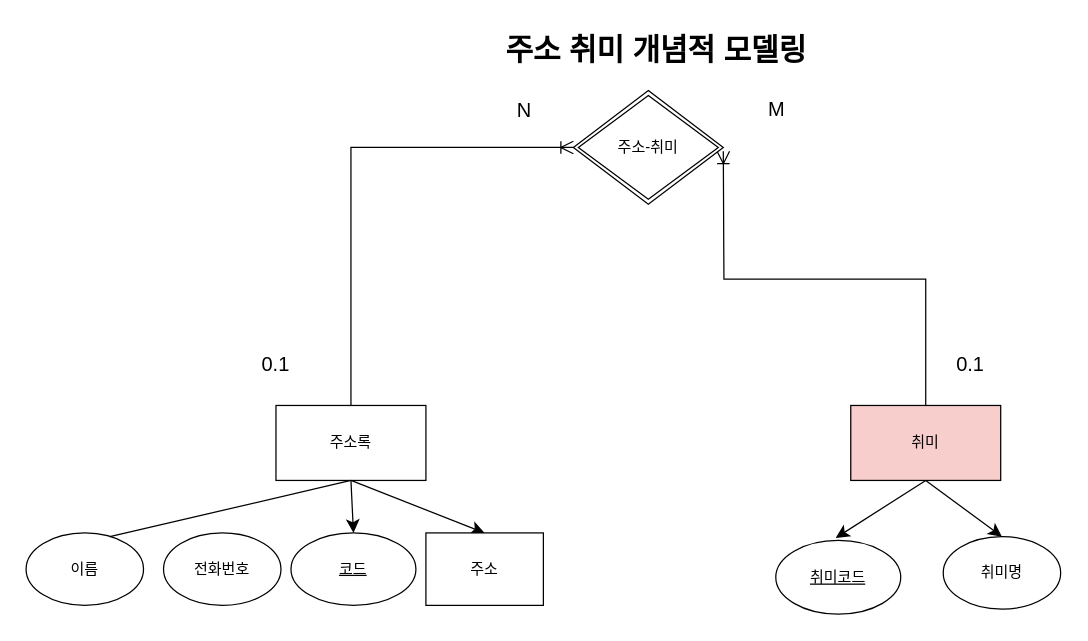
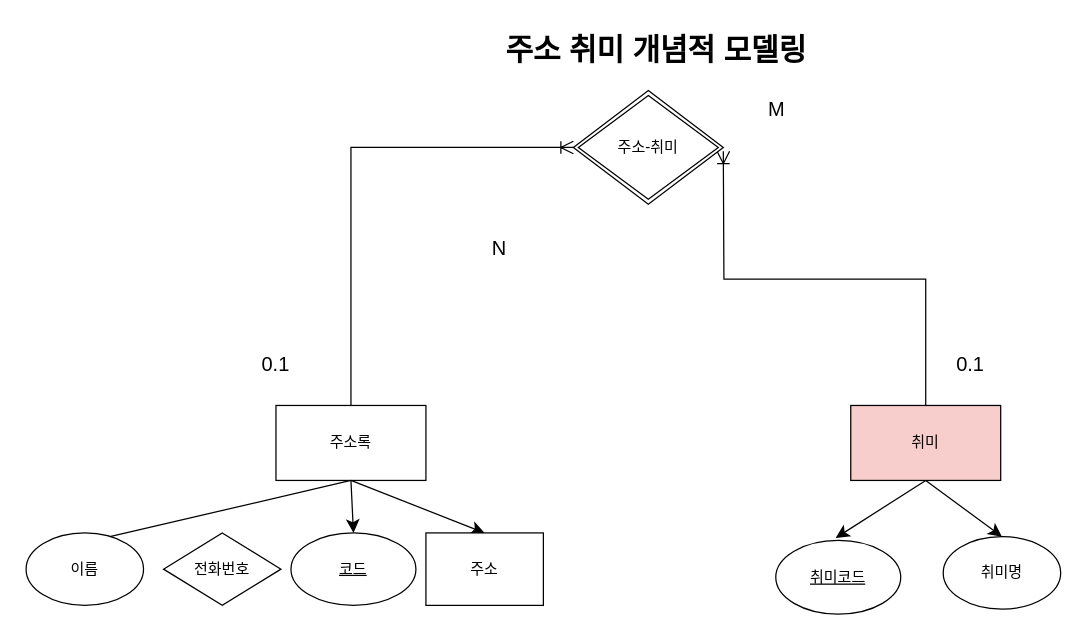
node "N": moved (524, 110) -> (499, 248)
node "전화번호": shape ellipse -> diamond
